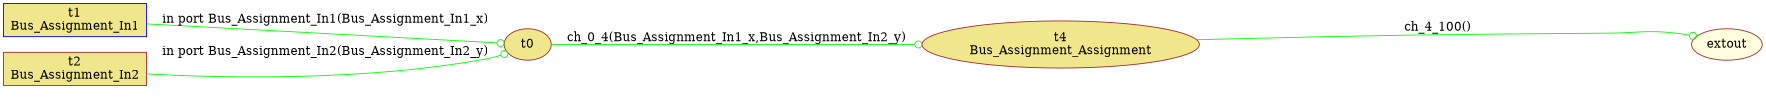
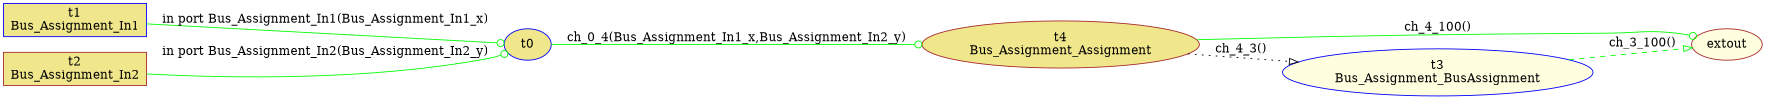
node "t0": color brown -> blue
node "t3 Bus_Assignment_BusAssignment": added
